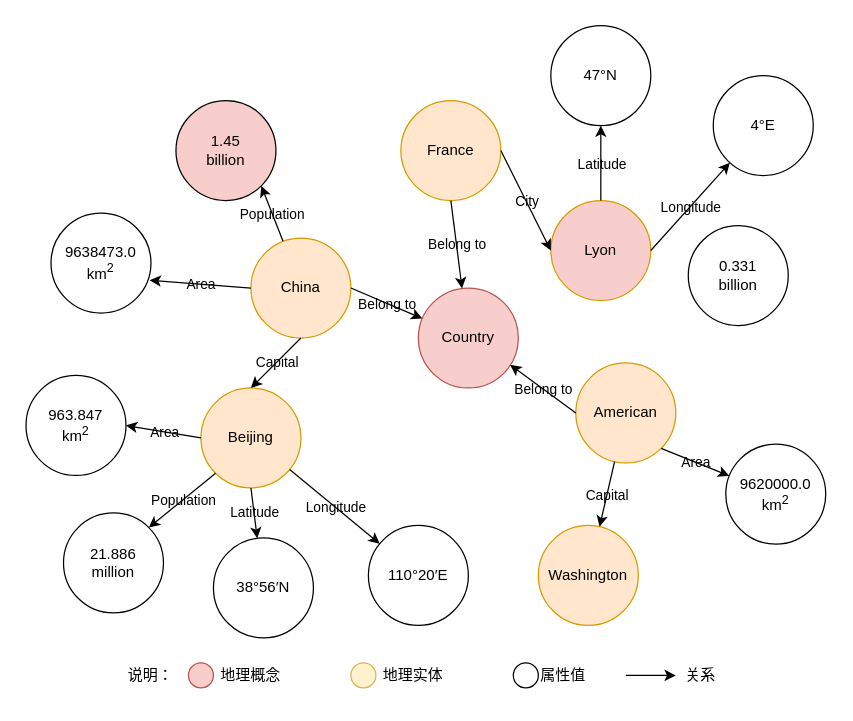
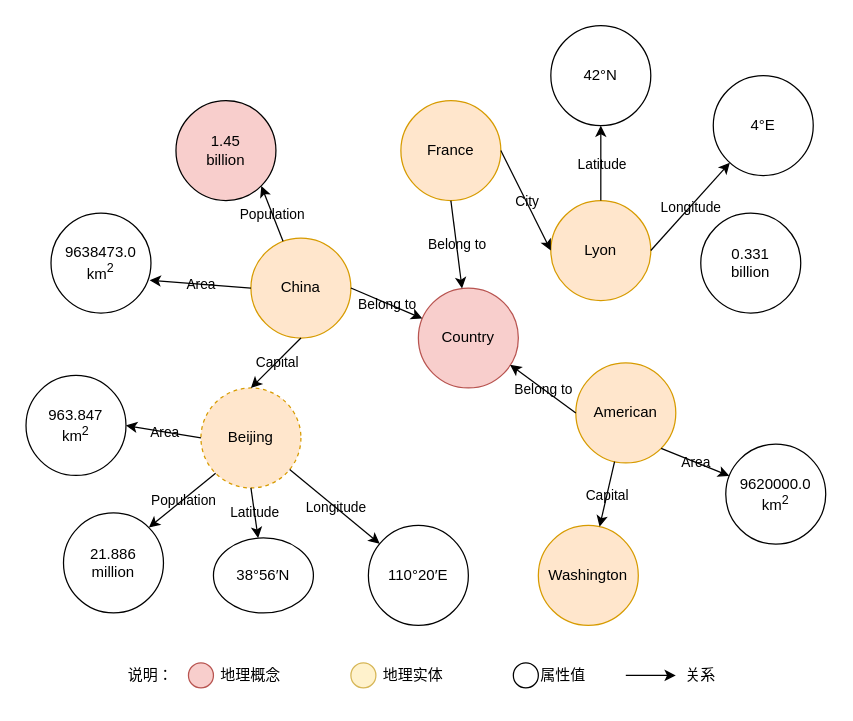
node "47°N": label "47°N" -> "42°N"
node "Lyon": fillcolor #f8cecc -> #ffe6cc
node "0.331 billion": moved (738, 276) -> (751, 263)
node "Beijing": style solid -> dashed
node "38°56′N": size 100x100 -> 100x75
